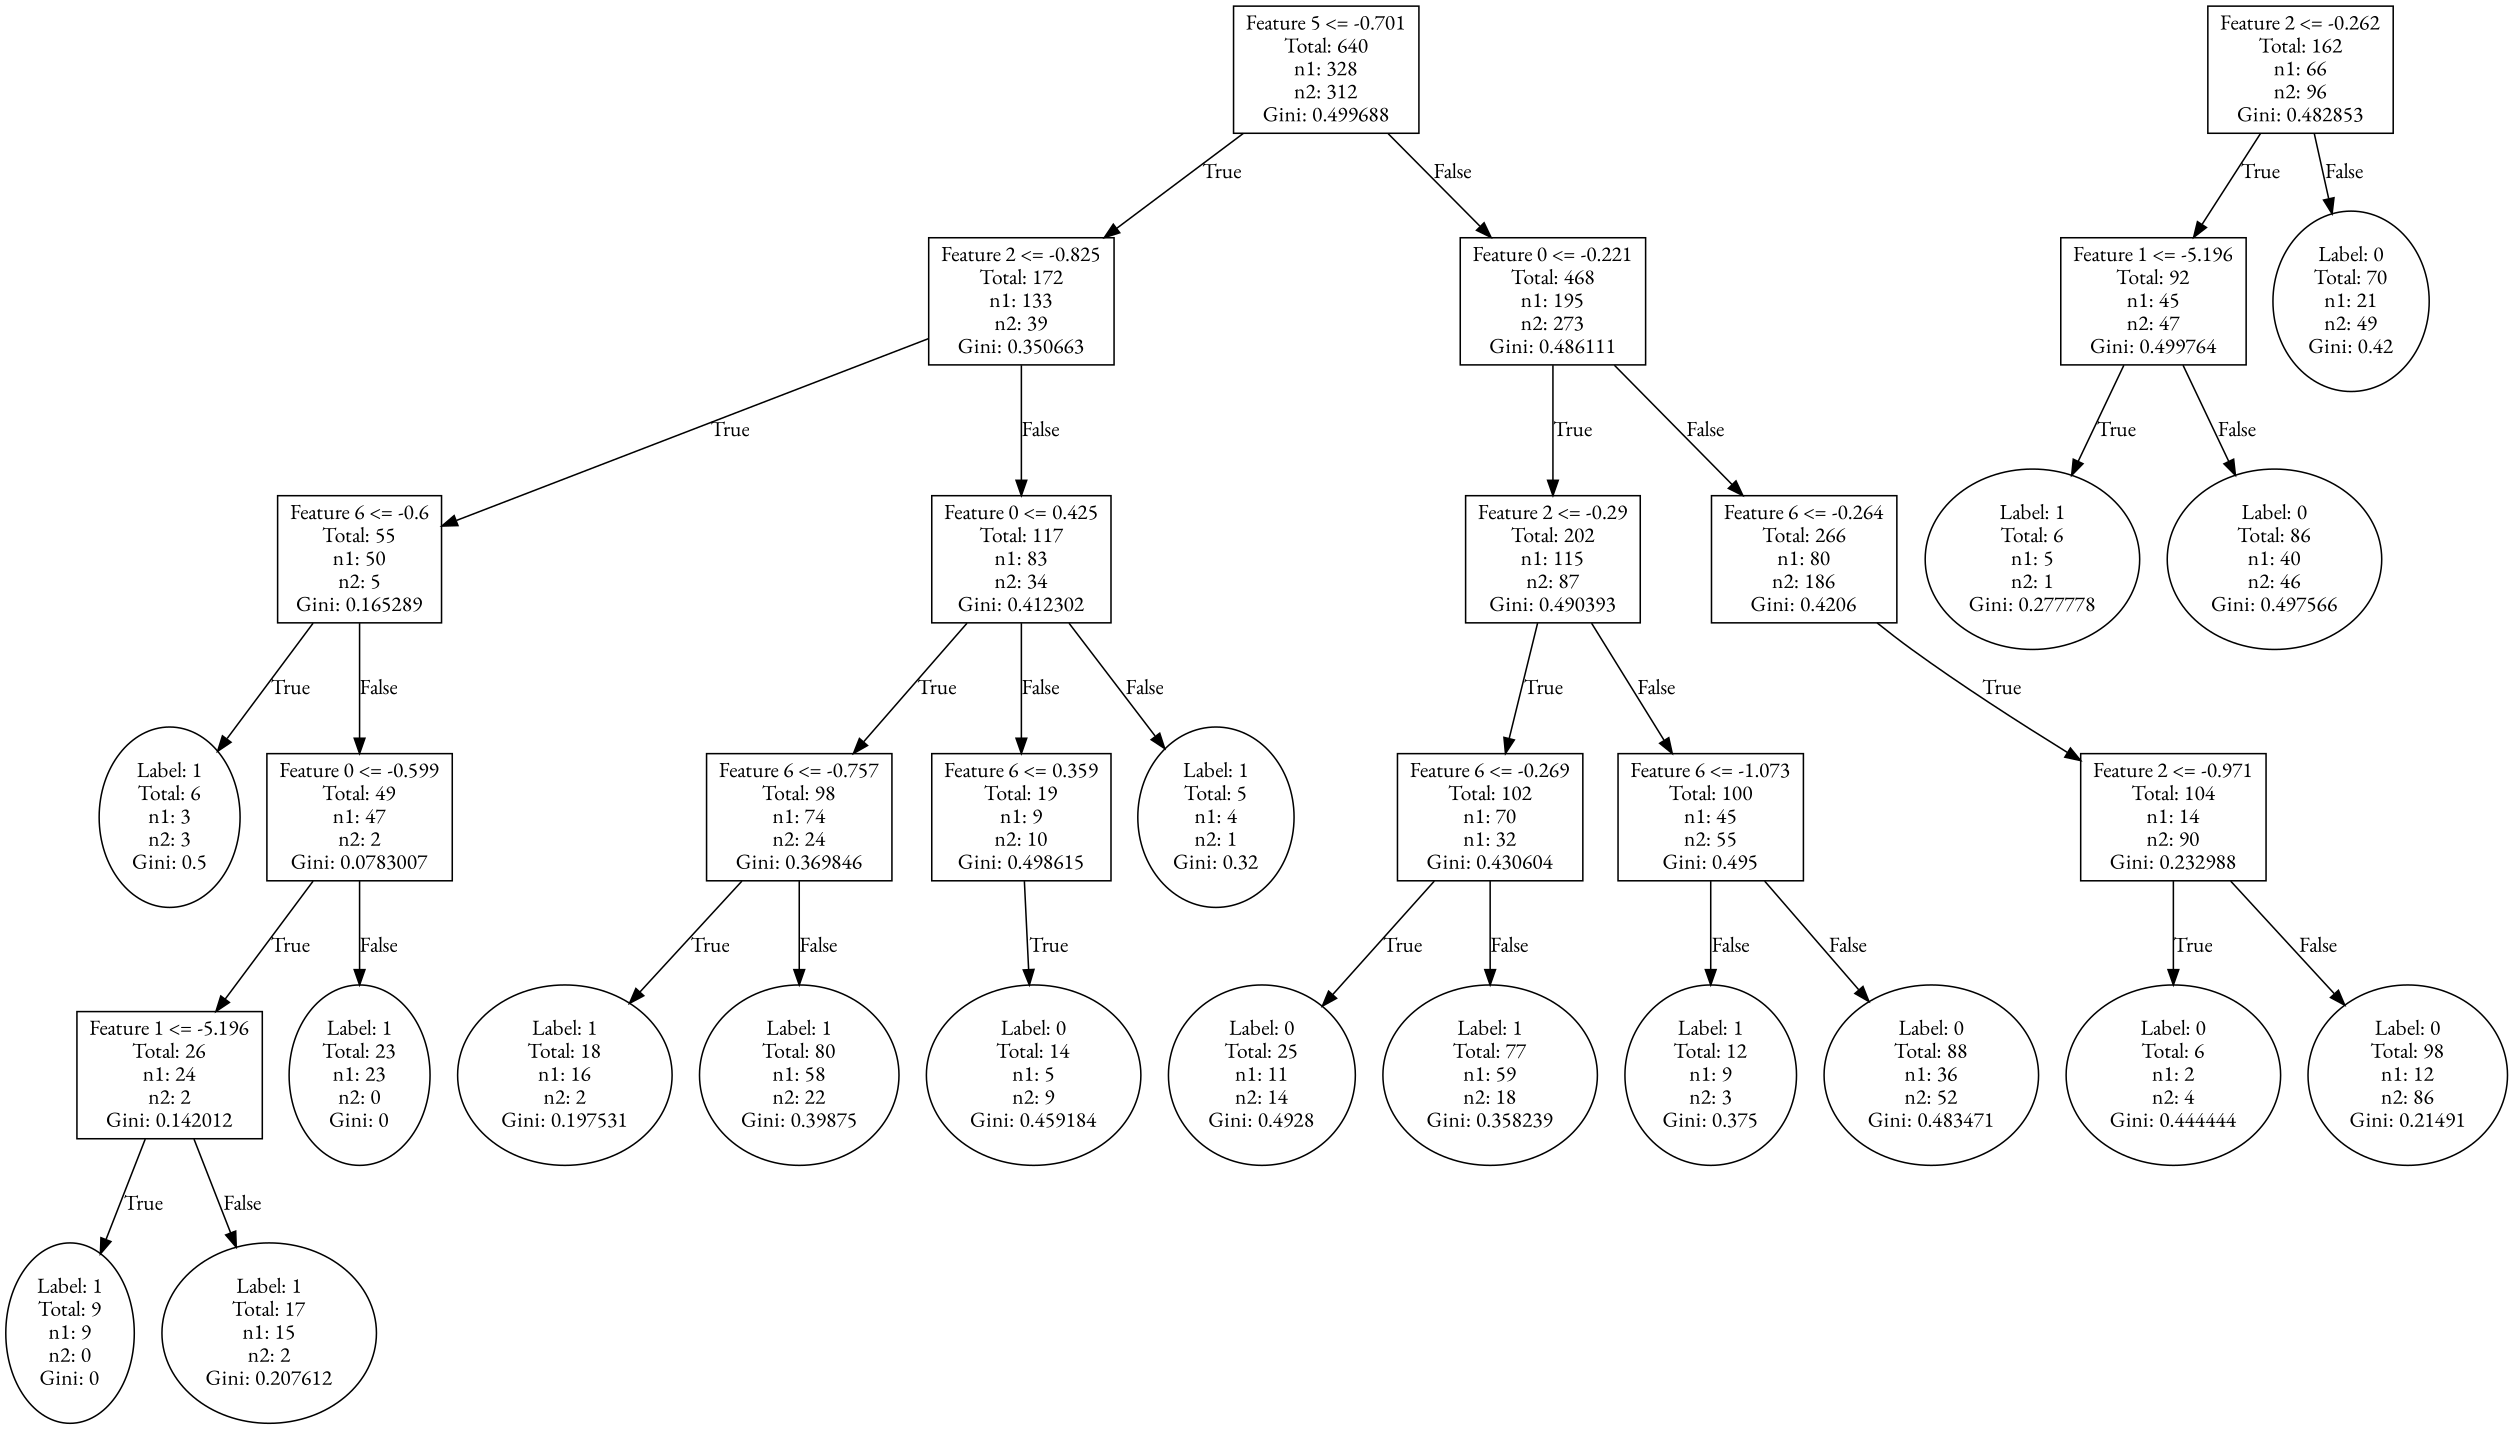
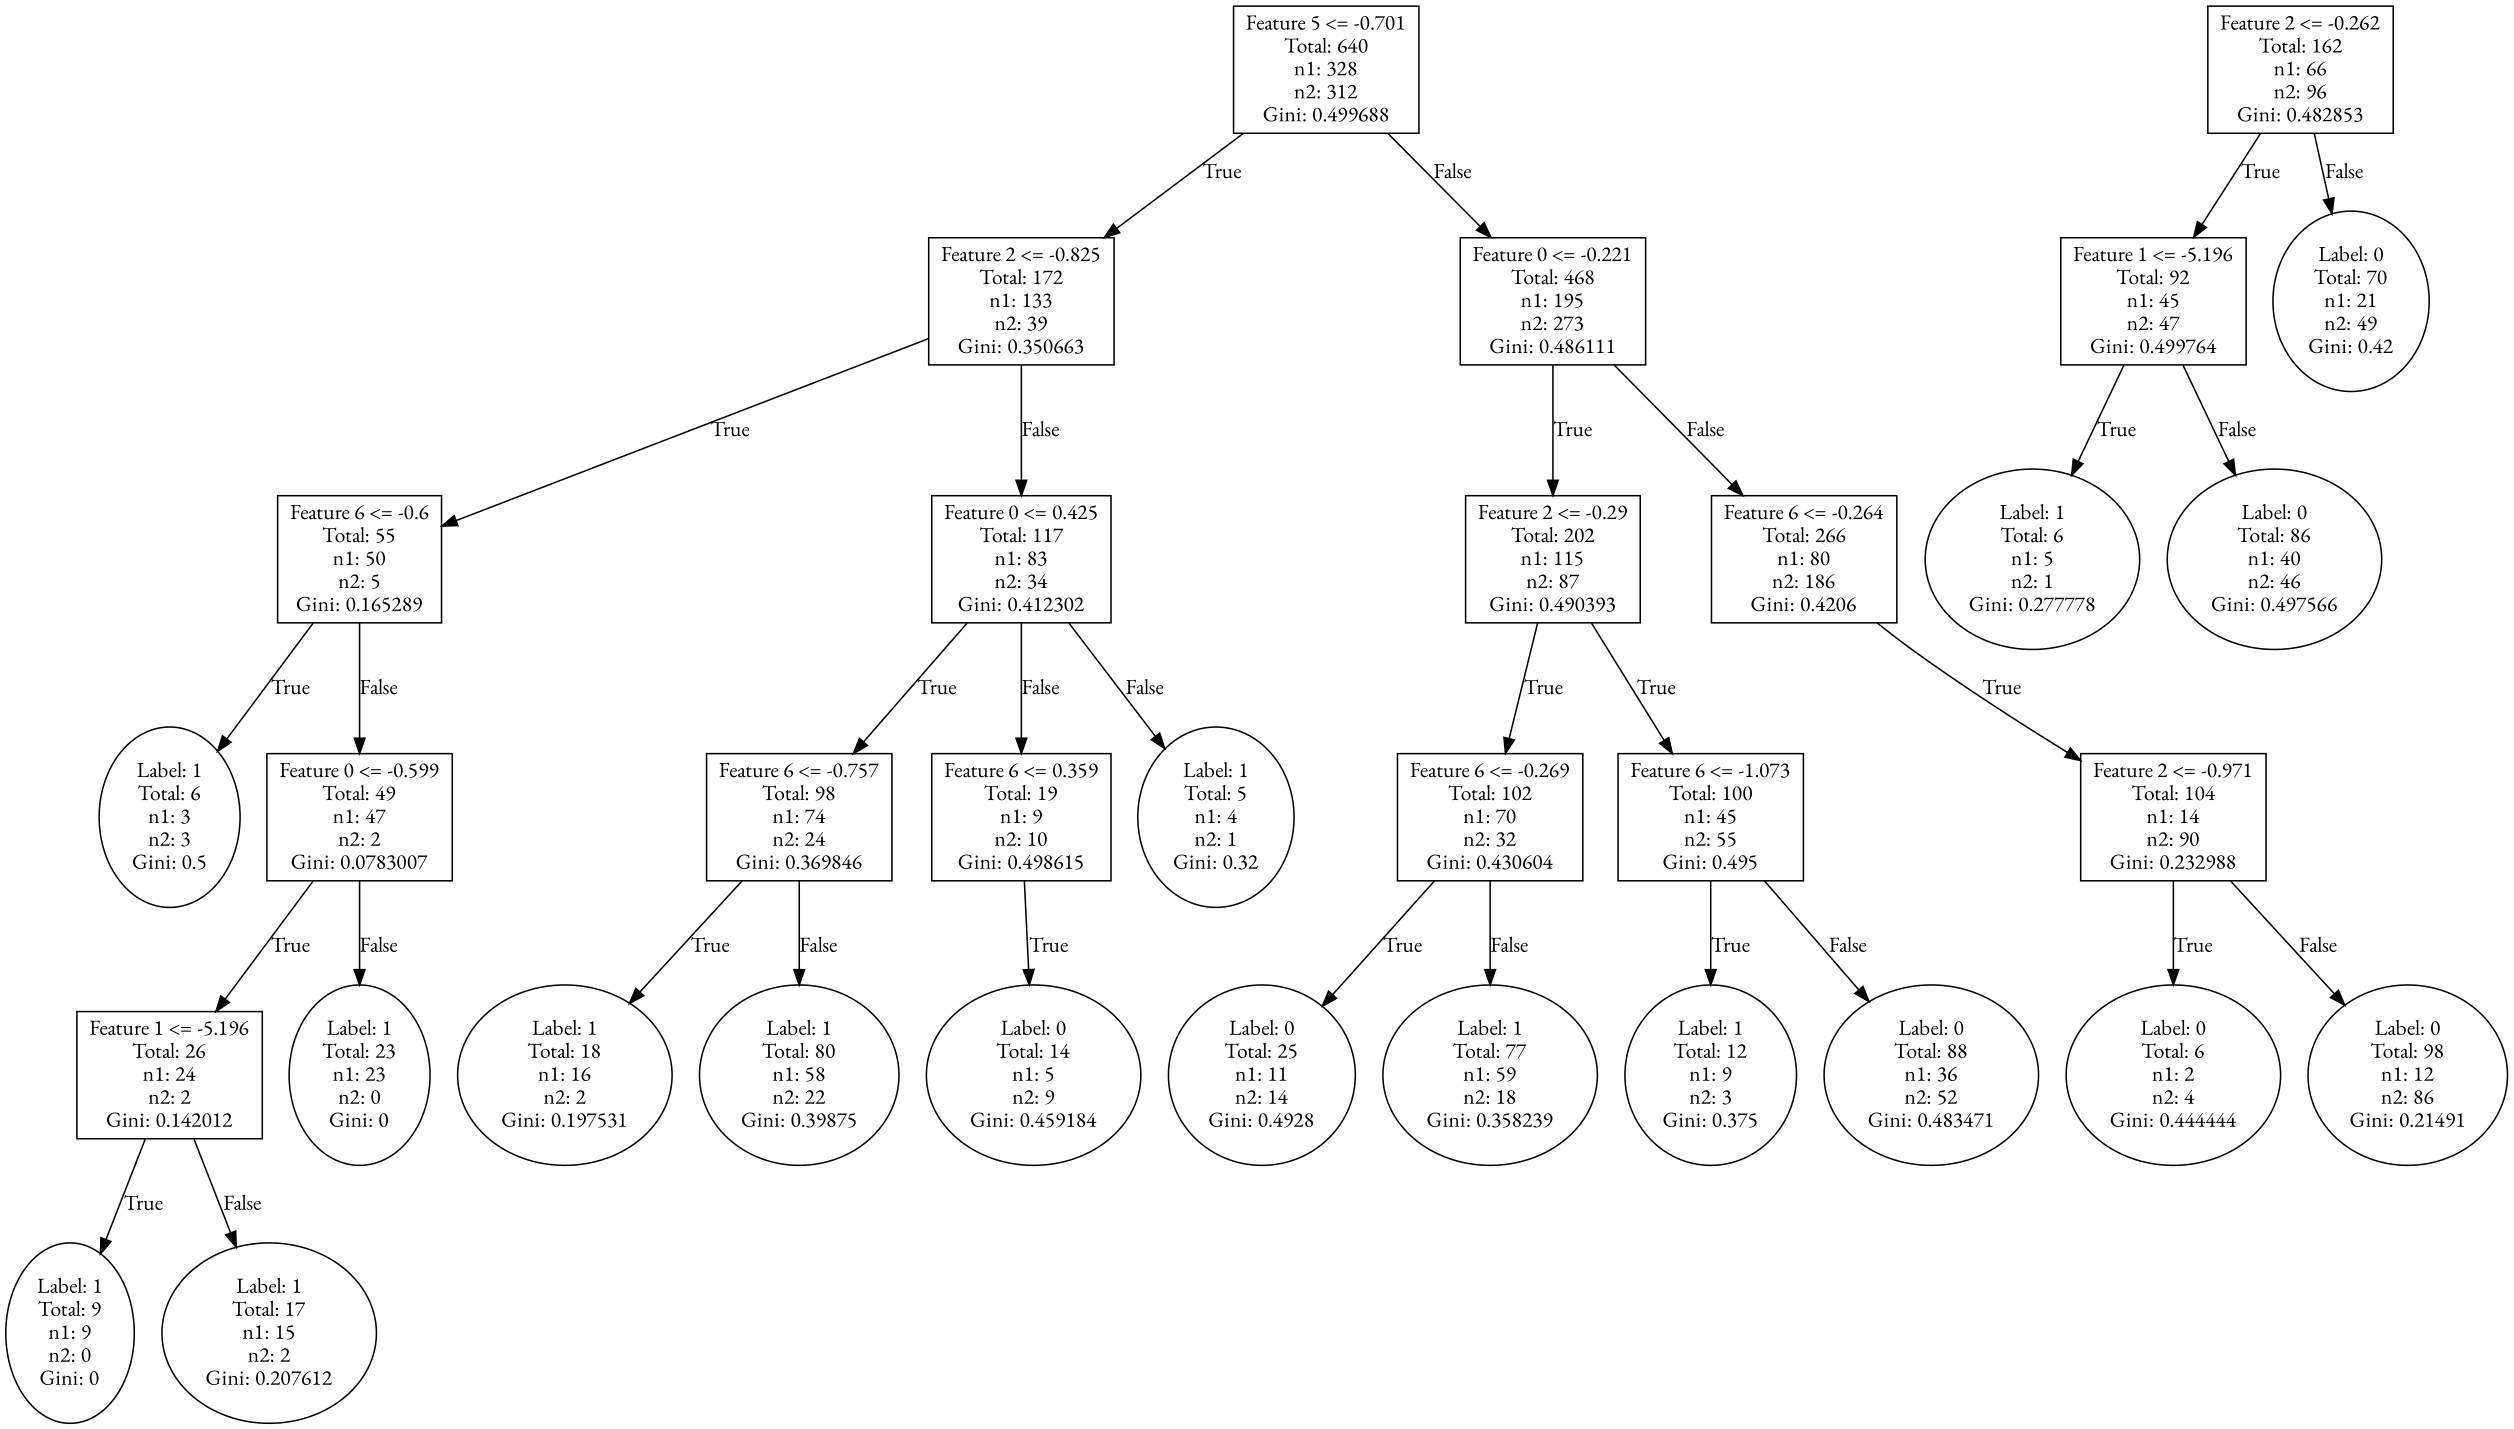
edge "Feature 2 <= -0.29 Total: 202 n1: 115 n2: 87 Gini: 0.490393" -> "Feature 6 <= -1.073 Total: 100 n1: 45 n2: 55 Gini: 0.495": label "False" -> "True"
node "Feature 6 <= -0.269 Total: 102 n1: 70 n1: 32 Gini: 0.430604": label "Feature 6 <= -0.269 Total: 102 n1: 70 n1: 32 Gini: 0.430604" -> "Feature 6 <= -0.269 Total: 102 n1: 70 n2: 32 Gini: 0.430604"
edge "Feature 6 <= -1.073 Total: 100 n1: 45 n2: 55 Gini: 0.495" -> "Label: 1 Total: 12 n1: 9 n2: 3 Gini: 0.375": label "False" -> "True"
